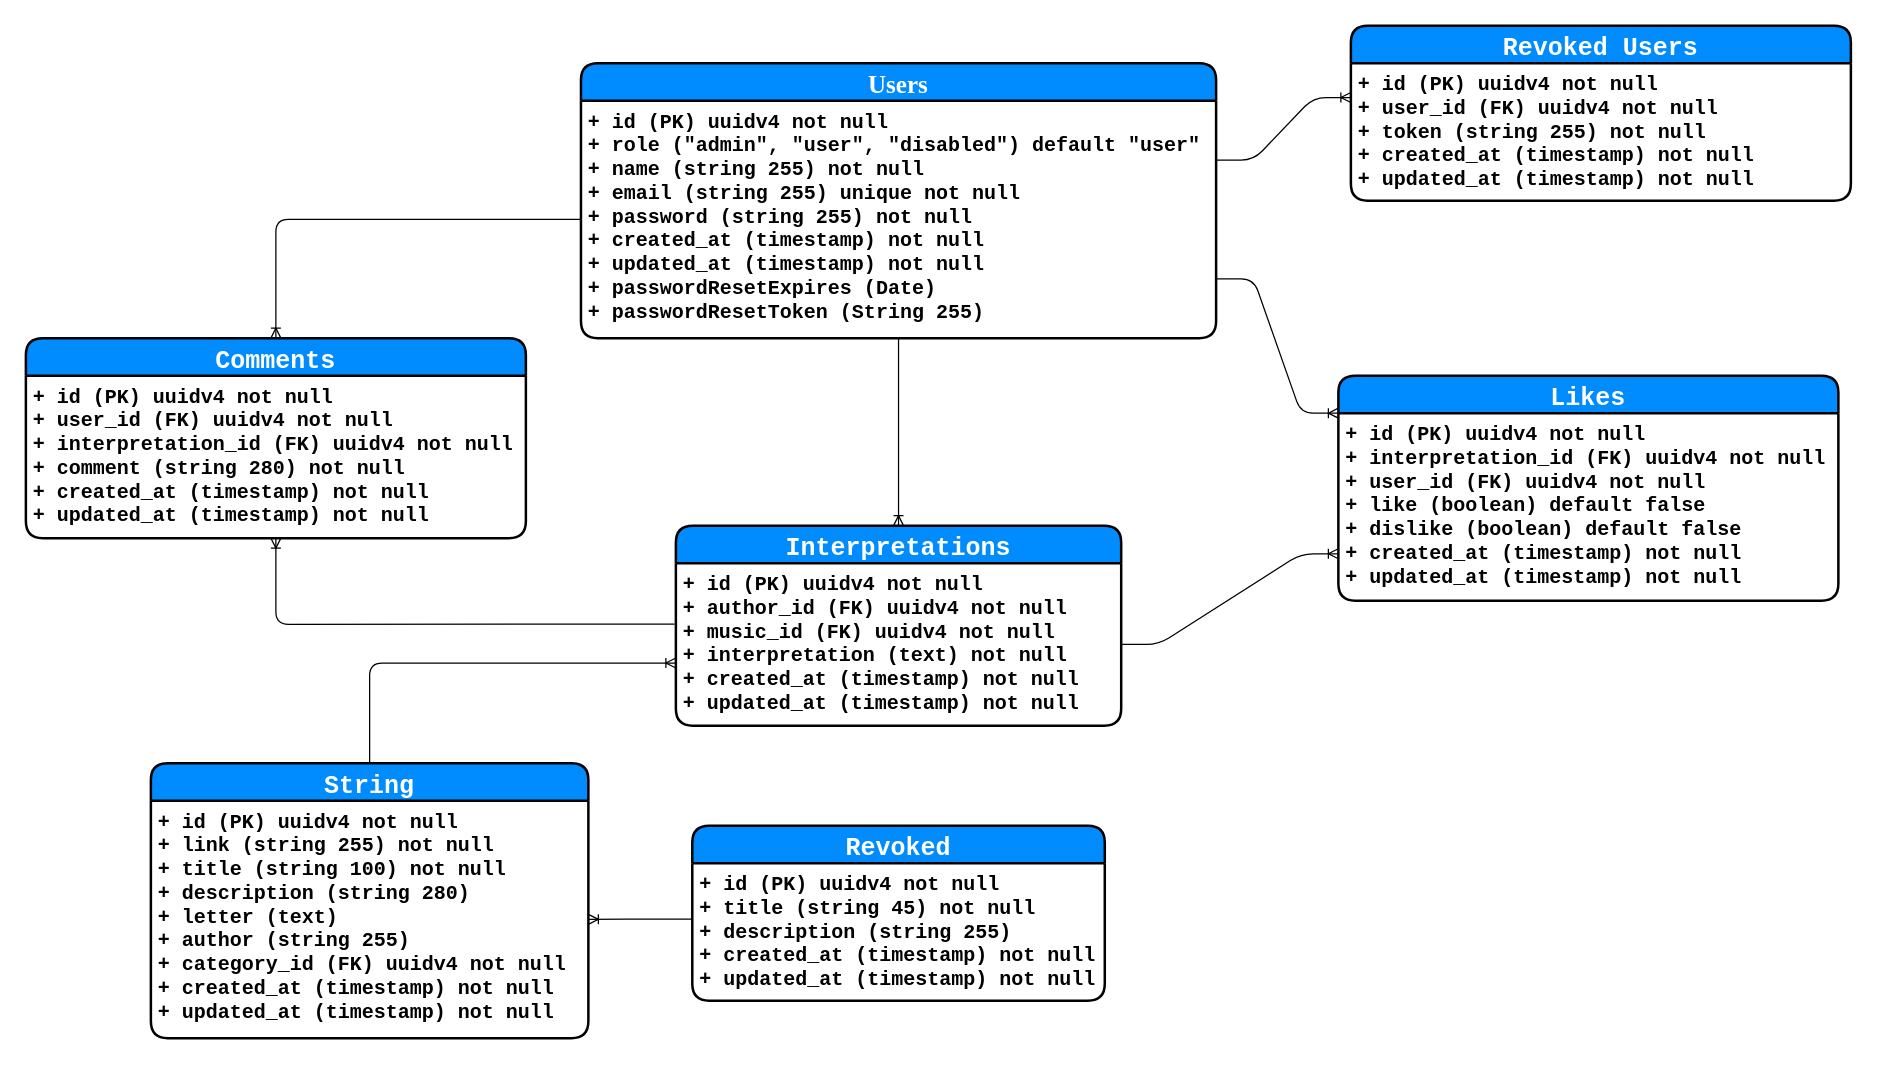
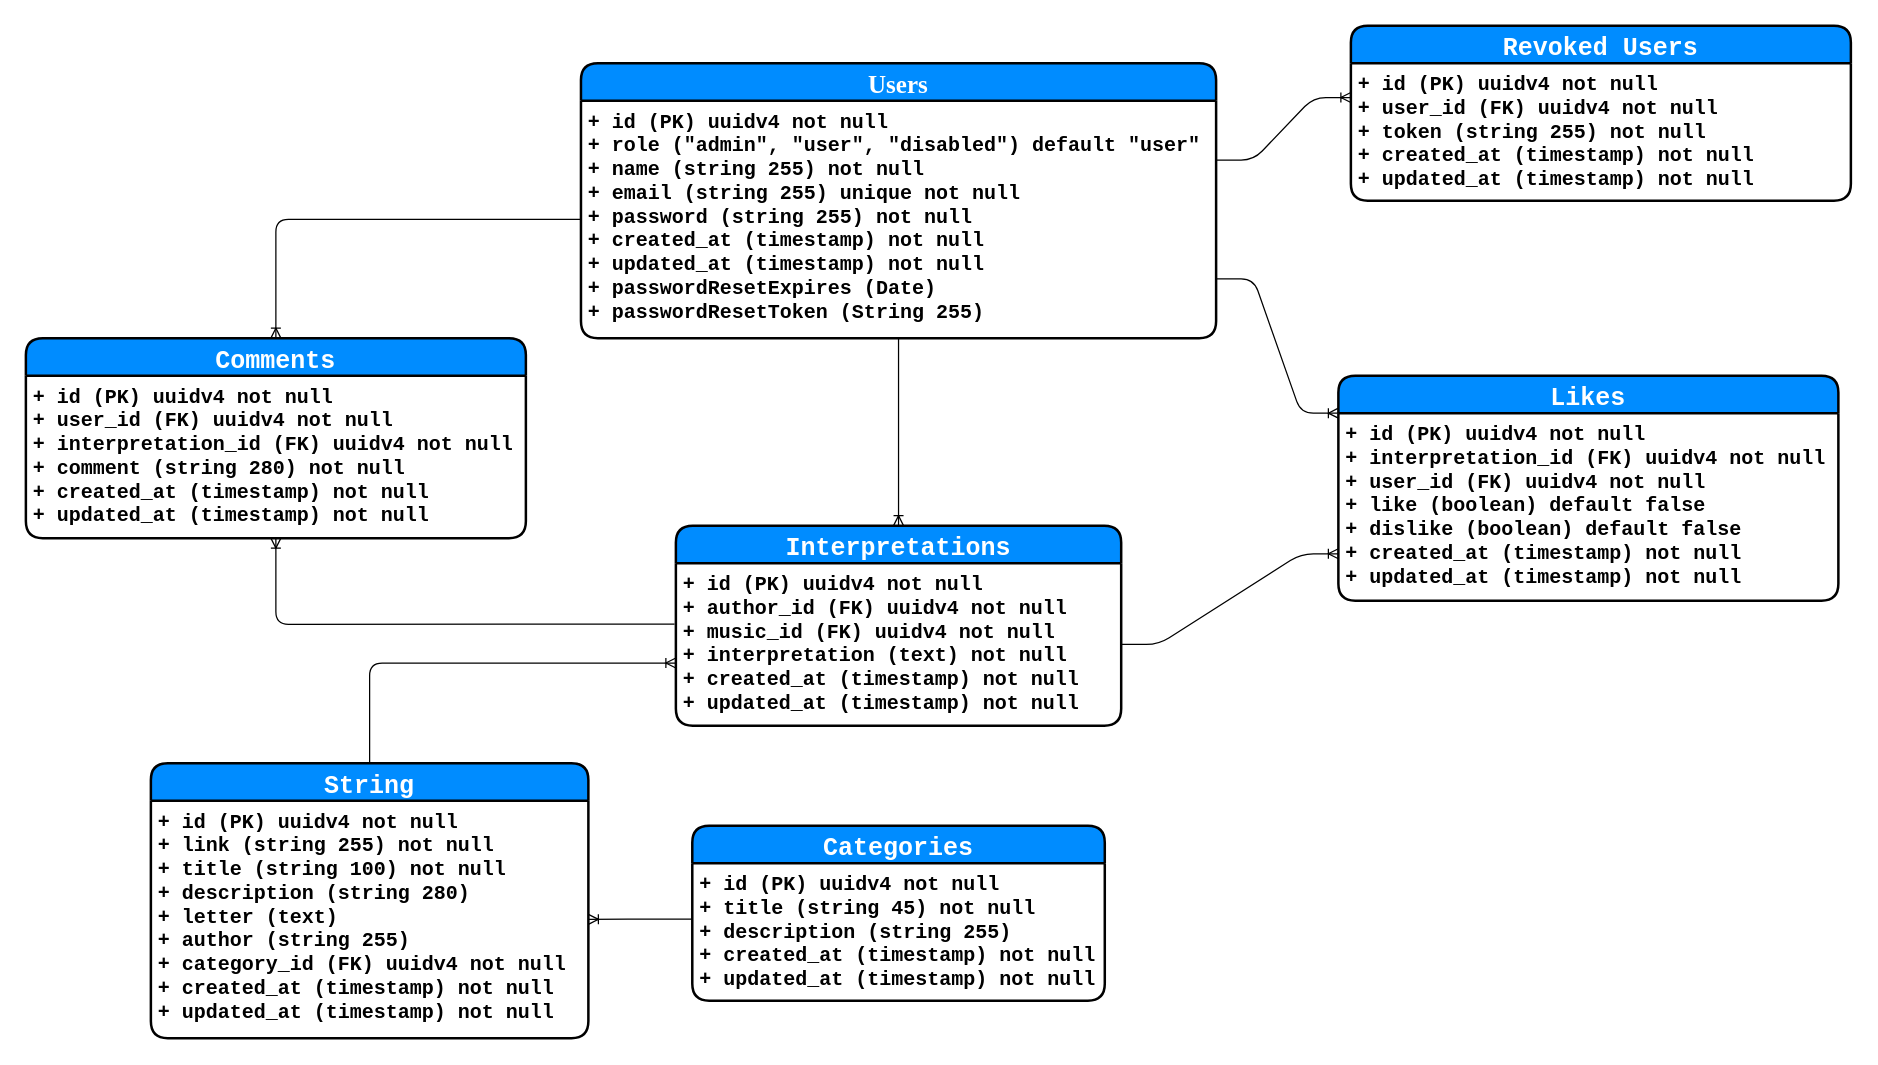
node "Revoked": label "Revoked" -> "Categories"
